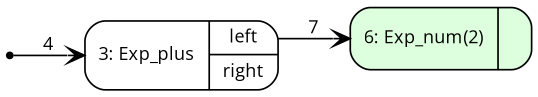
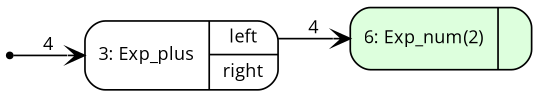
edge "3: Exp_plus" -> "6: Exp_num(2)": label "7" -> "4"
